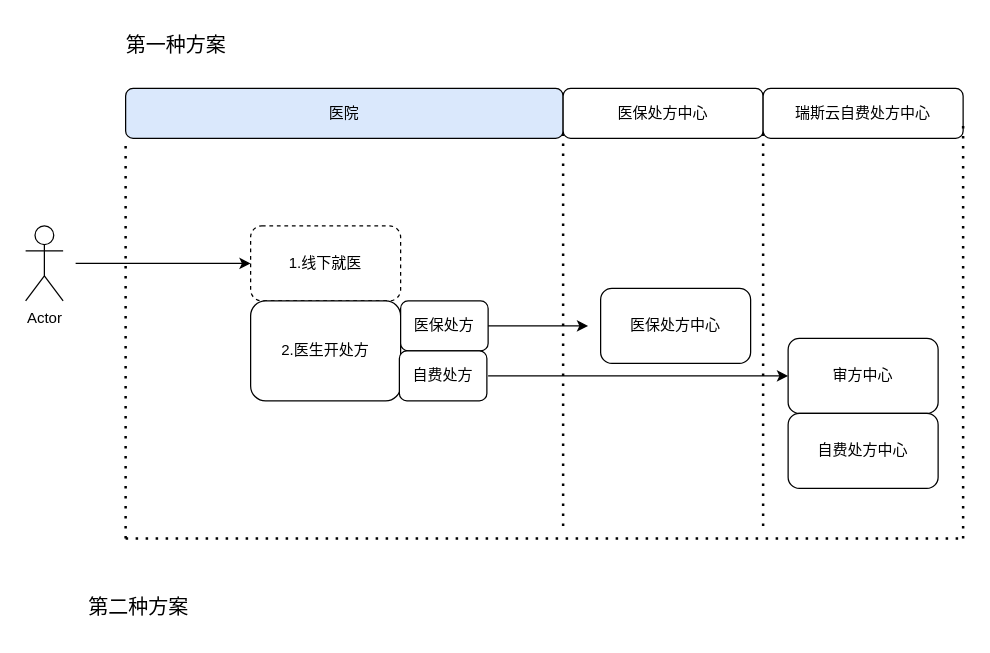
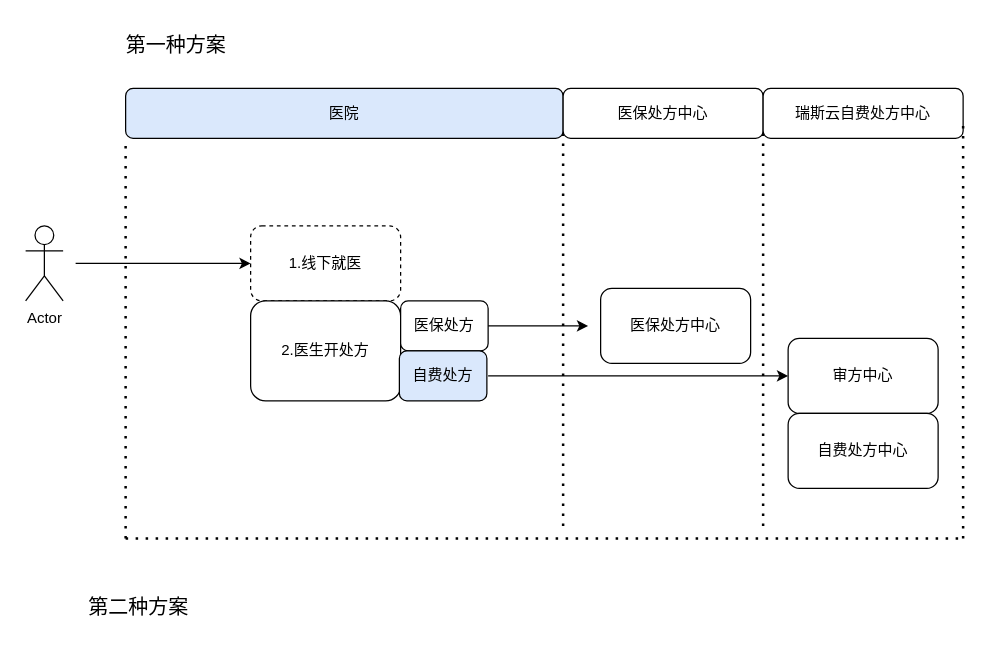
node "自费处方": fillcolor #ffffff -> #dae8fc
